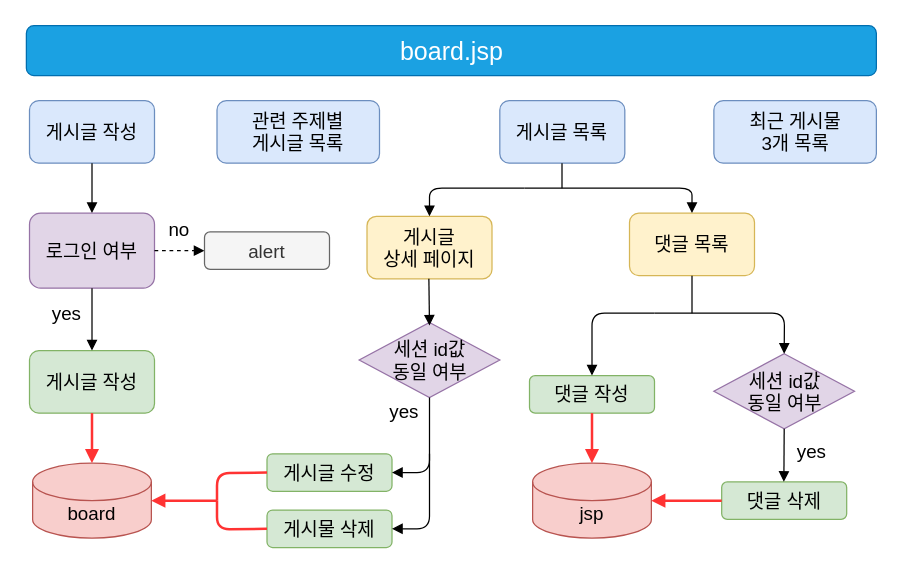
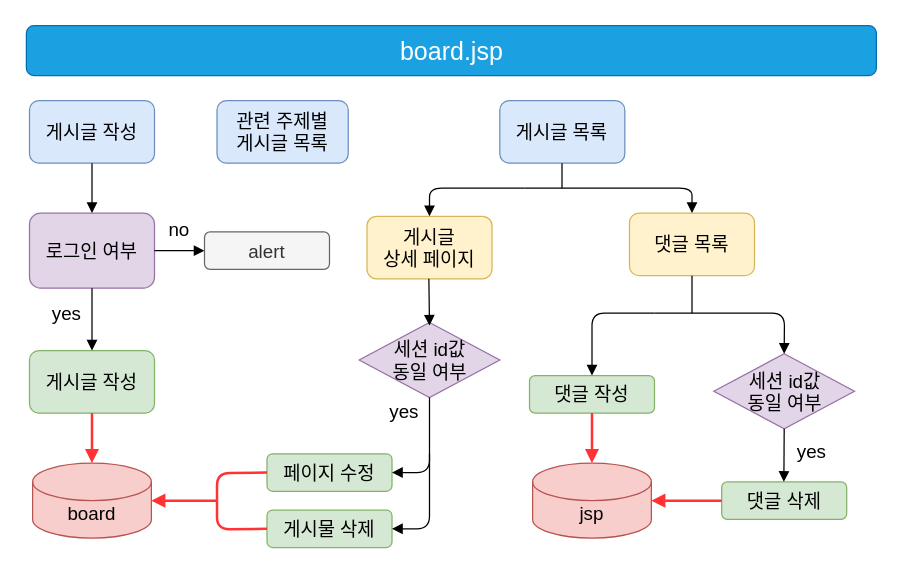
node "관련 주제별 게시글 목록": size 163x63 -> 131x63
node "최근 게시물 3개 목록": removed
edge "로그인 여부" -> "alert": style dashed -> solid
node "게시글 수정": label "게시글 수정" -> "페이지 수정"
